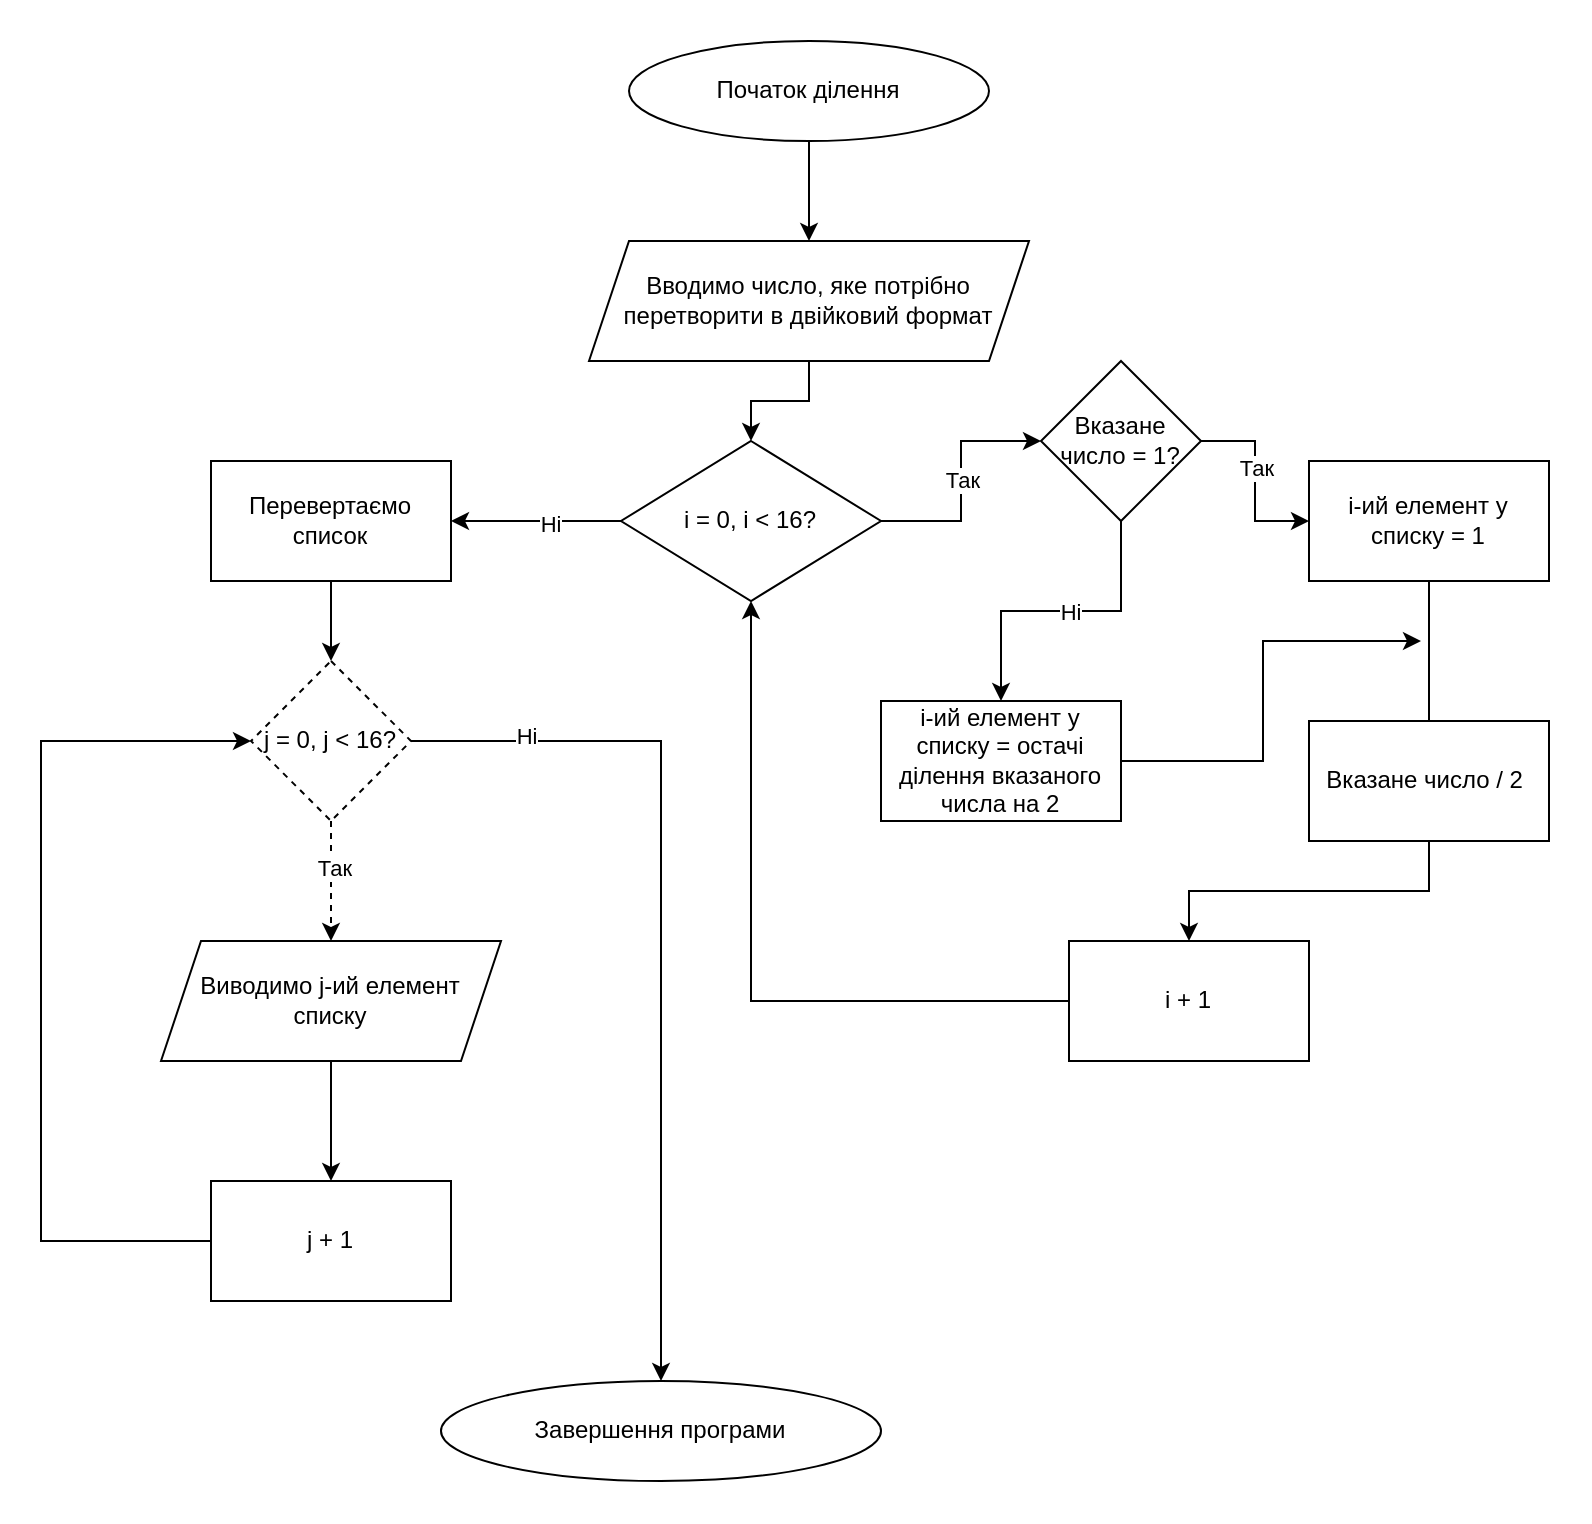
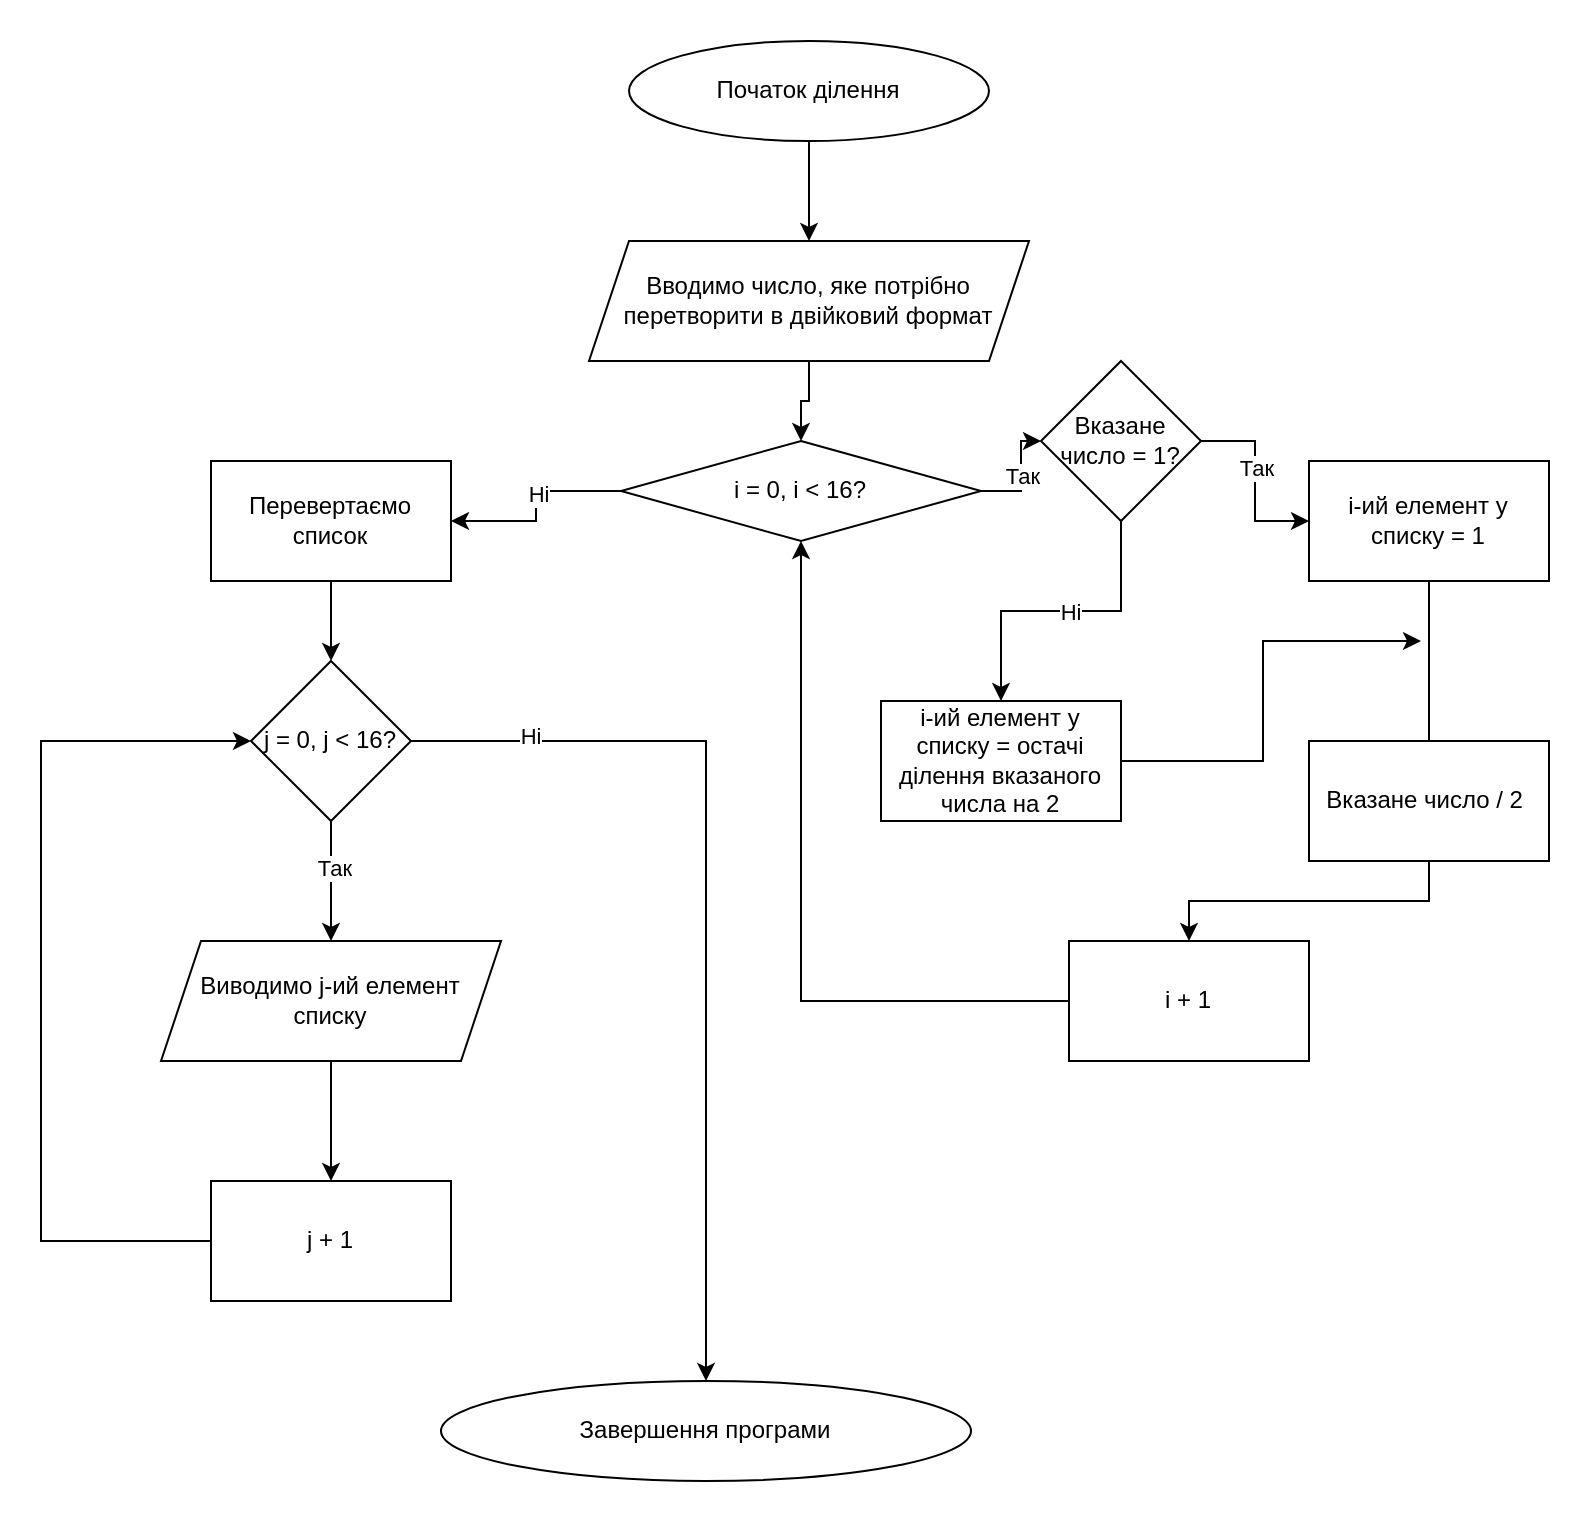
node "і = 0, і < 16?": size 260x160 -> 360x100
node "j = 0, j < 16?": style dashed -> solid
node "Вказане число / 2": moved (1429, 781) -> (1429, 801)
edge "j = 0, j < 16?" -> "Виводимо j-ий елемент списку": style dashed -> solid
node "Завершення програми": size 440x100 -> 530x100
